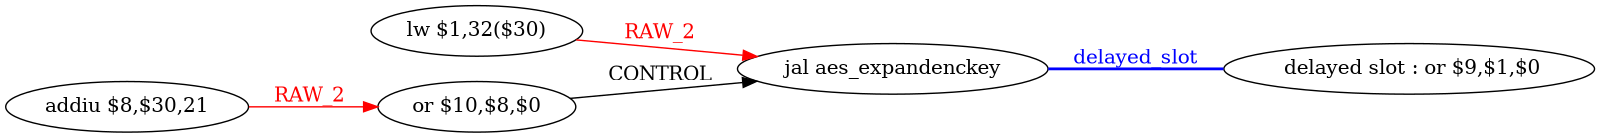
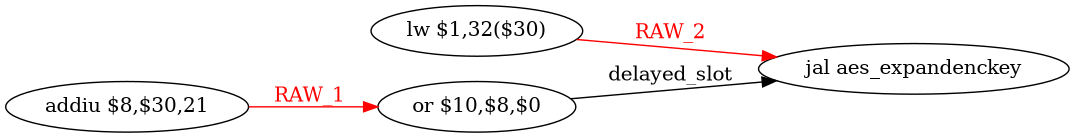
node "delayed slot : or $9,$1,$0": removed
edge "or $10,$8,$0" -> "jal aes_expandenckey": label "CONTROL" -> "delayed_slot"
edge "addiu $8,$30,21" -> "or $10,$8,$0": label "RAW_2" -> "RAW_1"
